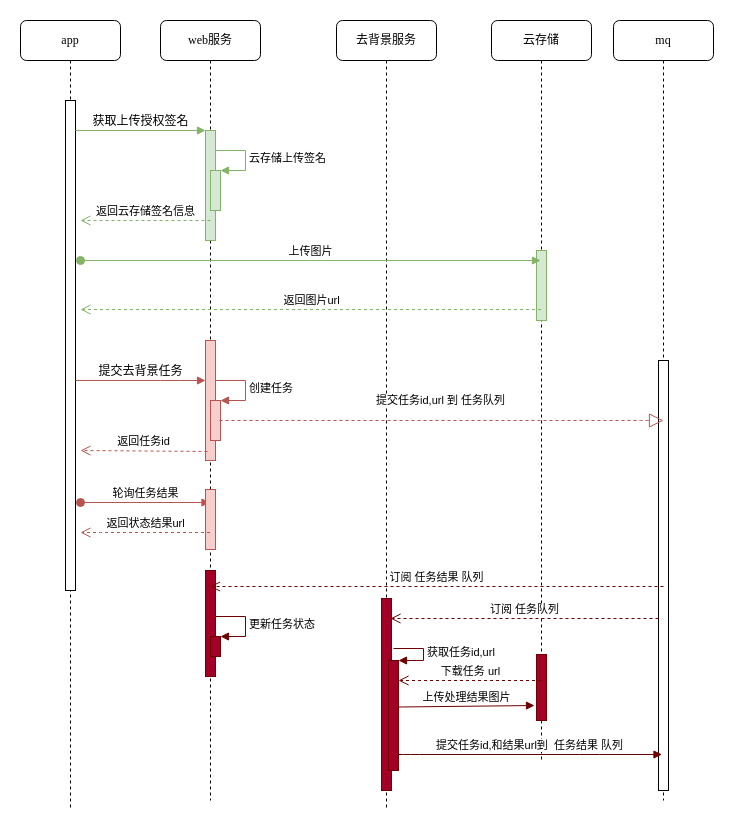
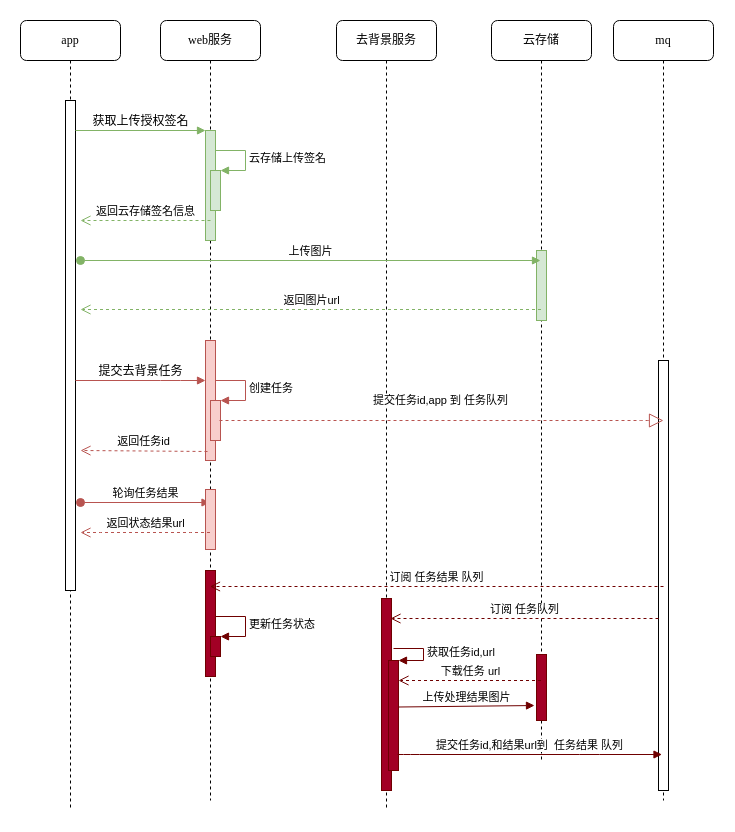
node "提交任务id,url 到 任务队列": label "提交任务id,url 到 任务队列" -> "提交任务id,app 到 任务队列"
